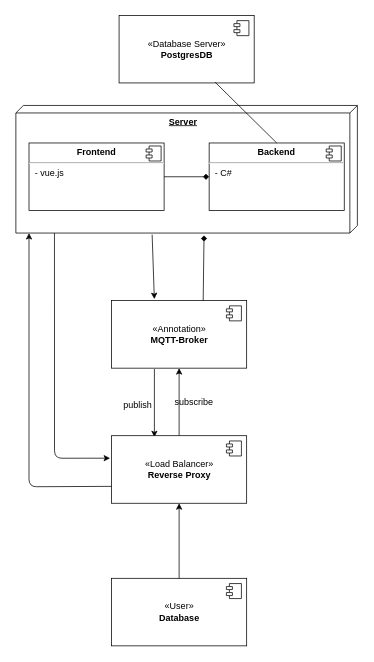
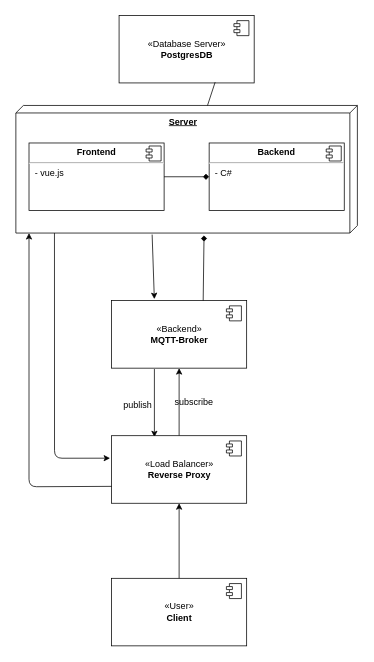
edge "«Database Server» PostgresDB" -- "Backend - C#": now "«Database Server» PostgresDB" -- "Server"
node "«Annotation» MQTT-Broker": label "«Annotation» MQTT-Broker" -> "«Backend» MQTT-Broker"
node "«User» Database": label "«User» Database" -> "«User» Client"
